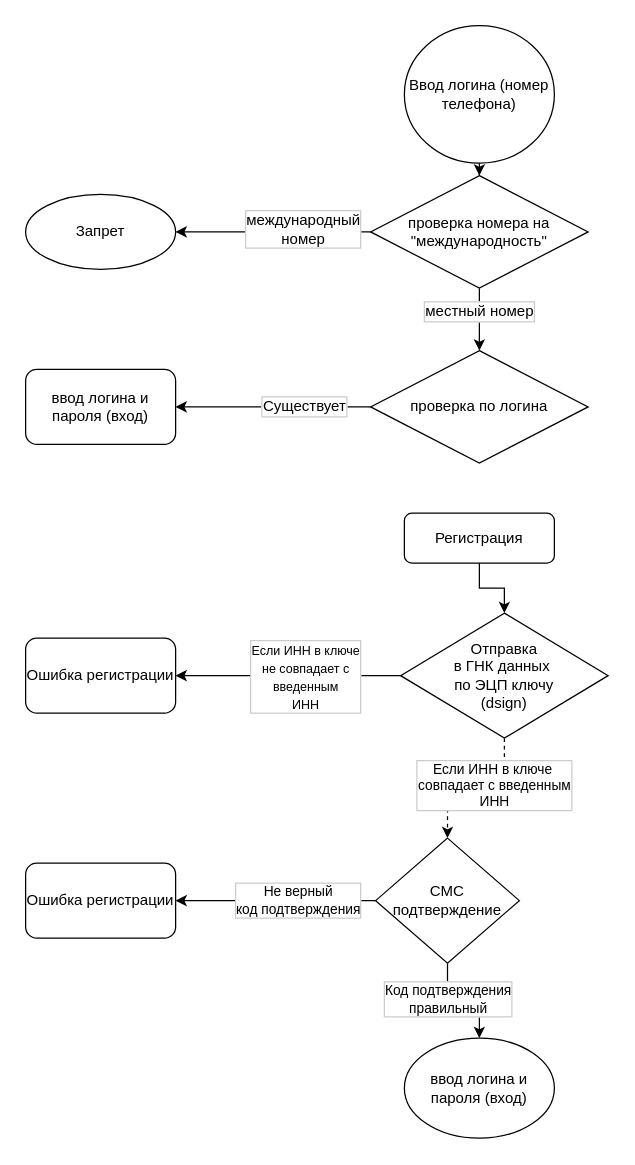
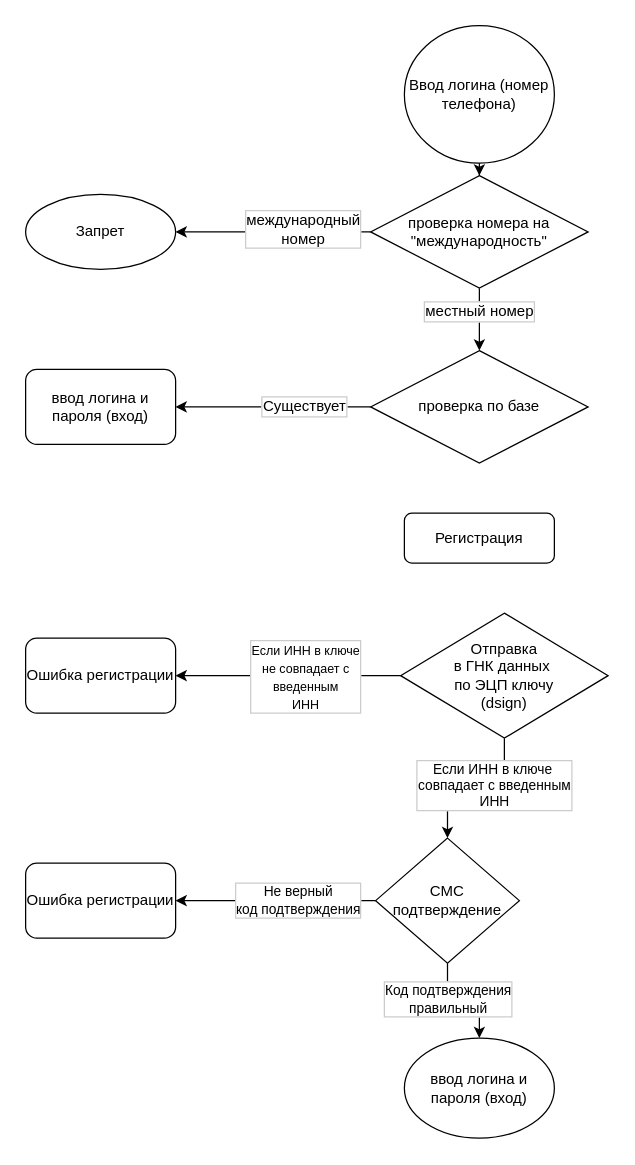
node "проверка по логина": label "проверка по логина" -> "проверка по базе"
edge "Регистрация" -> "Отправка в ГНК данных по ЭЦП ключу (dsign)": removed
edge "Отправка в ГНК данных по ЭЦП ключу (dsign)" -> "СМС подтверждение": style dashed -> solid
